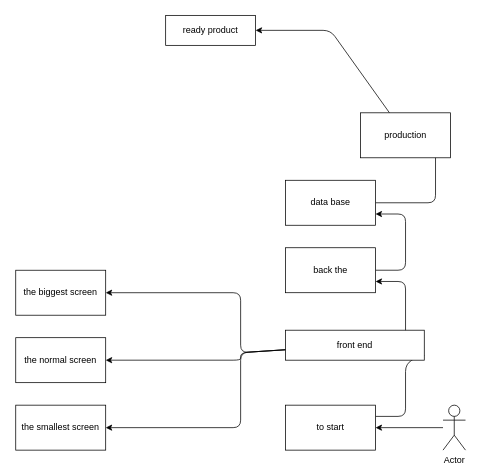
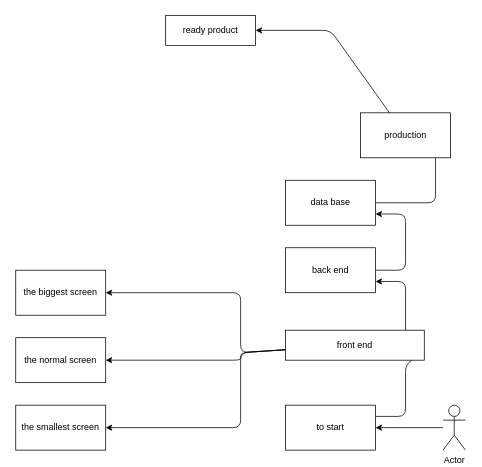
node "back the": label "back the" -> "back end"
